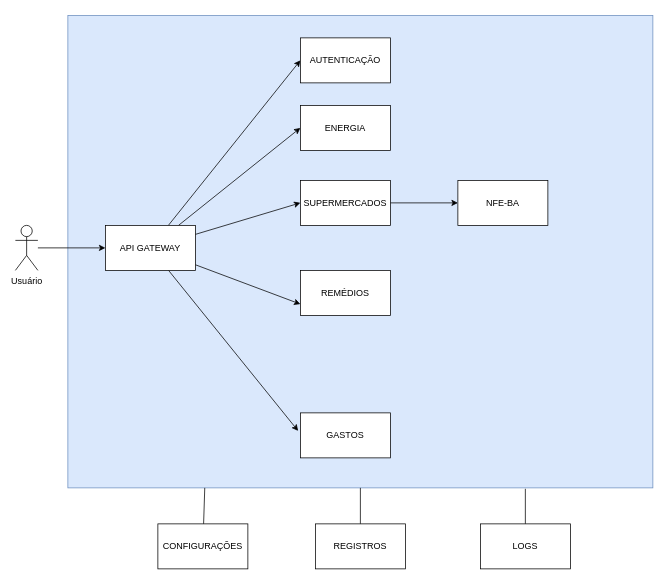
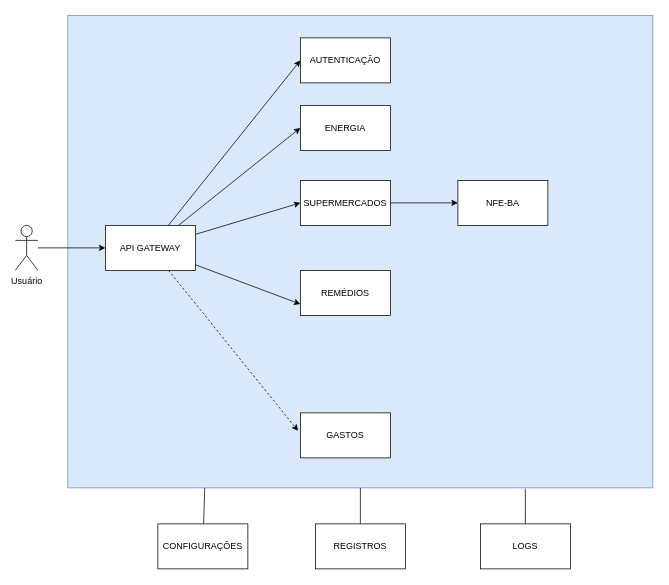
edge "API GATEWAY" -> "GASTOS": style solid -> dashed
